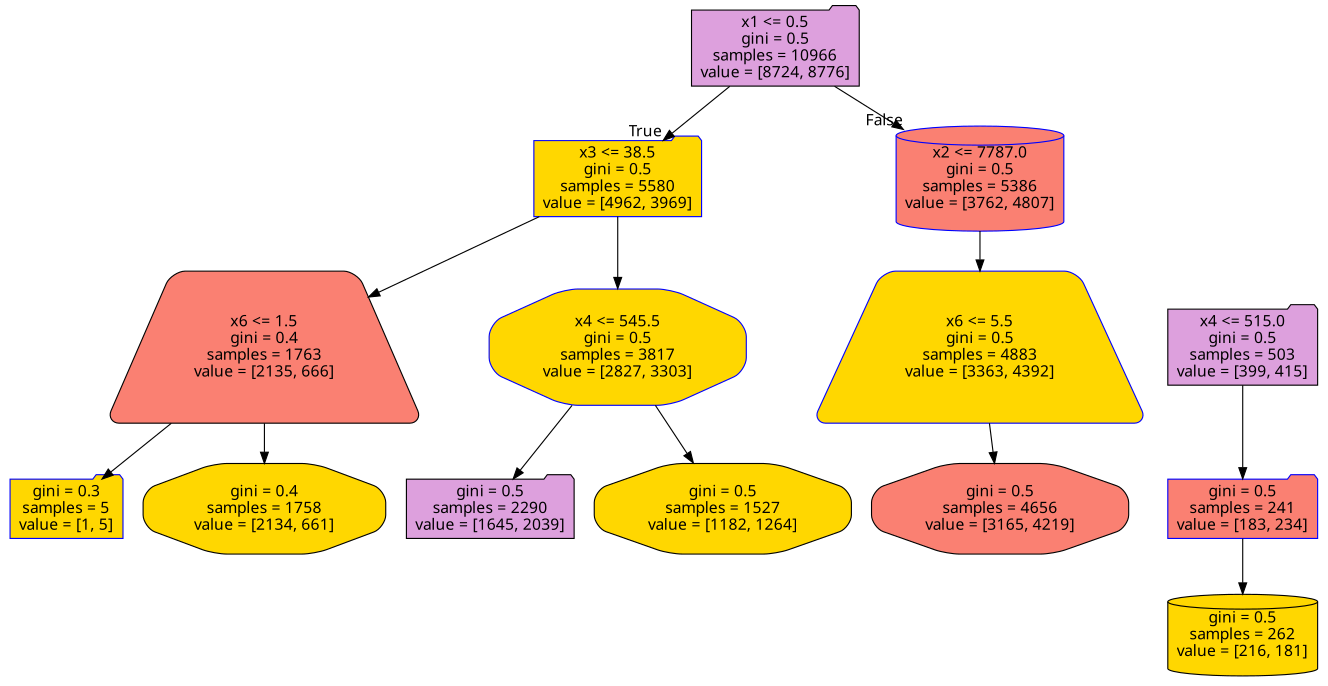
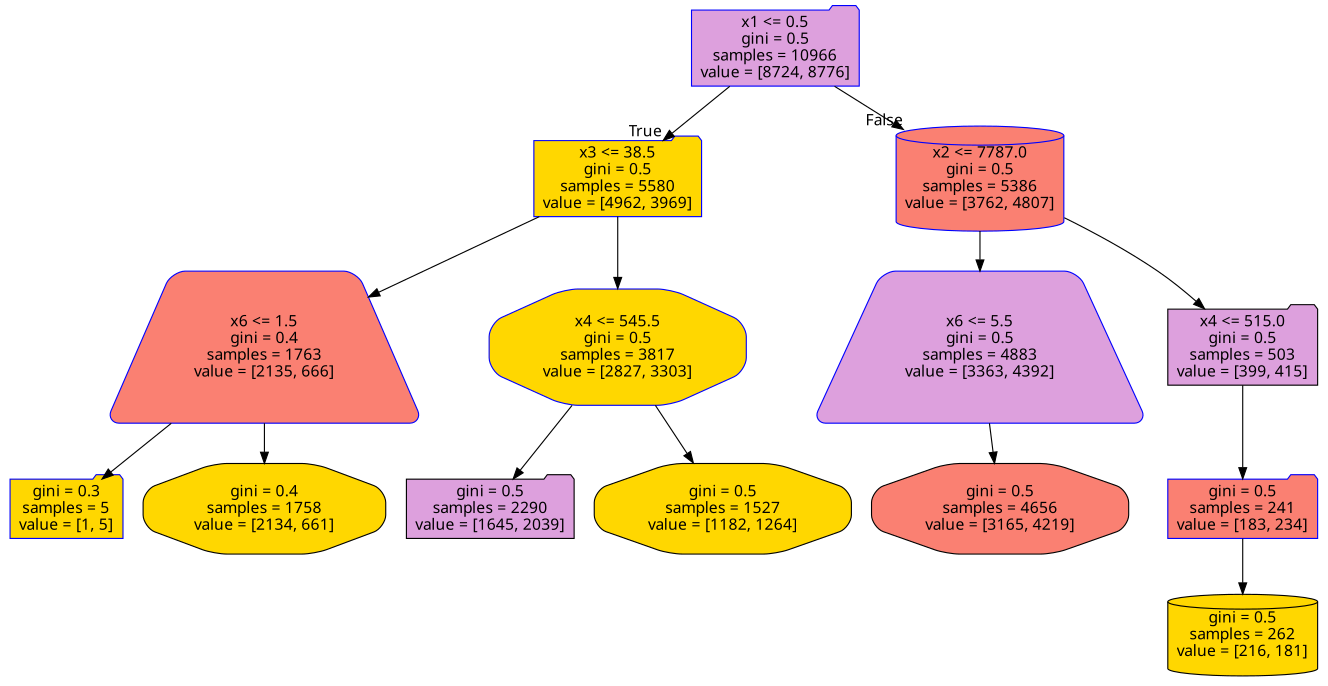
node "x1 <= 0.5 gini = 0.5 samples = 10966 value = [8724, 8776]": color black -> blue
edge "x2 <= 7787.0 gini = 0.5 samples = 5386 value = [3762, 4807]" -> "x4 <= 515.0 gini = 0.5 samples = 503 value = [399, 415]": added
node "x6 <= 1.5 gini = 0.4 samples = 1763 value = [2135, 666]": color black -> blue
node "x6 <= 5.5 gini = 0.5 samples = 4883 value = [3363, 4392]": fillcolor gold -> plum
